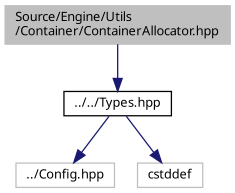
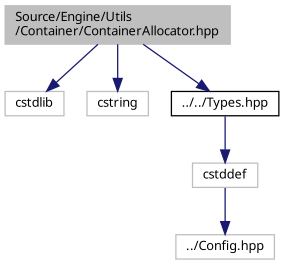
node "cstdlib": added
node "cstring": added
edge "../../Types.hpp" -> "../Config.hpp": now "cstddef" -> "../Config.hpp"
